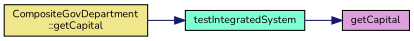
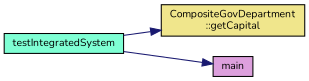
edge "CompositeGovDepartment ::getCapital" -> "testIntegratedSystem": reversed
node "getCapital": label "getCapital" -> "main"
